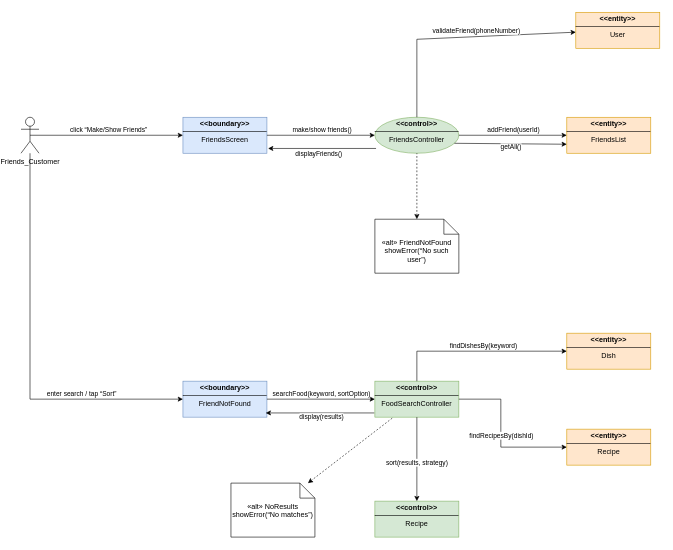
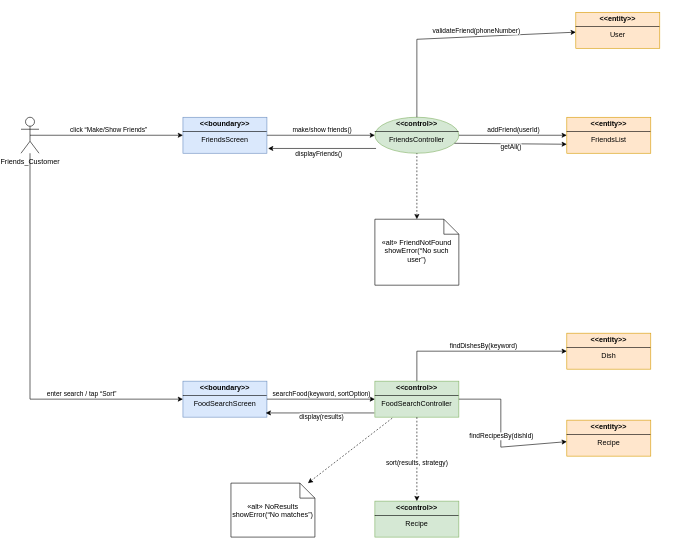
node "«alt» FriendNotFound showError(“No such user”)": size 84x54 -> 84x66
node "<<boundary>> FriendNotFound": label "<<boundary>> FriendNotFound" -> "<<boundary>> FoodSearchScreen"
node "<<entity>> Recipe": moved (609, 447) -> (609, 438)
edge "<<control>> FoodSearchController" -> "<<control>> Recipe": style solid -> dashed
